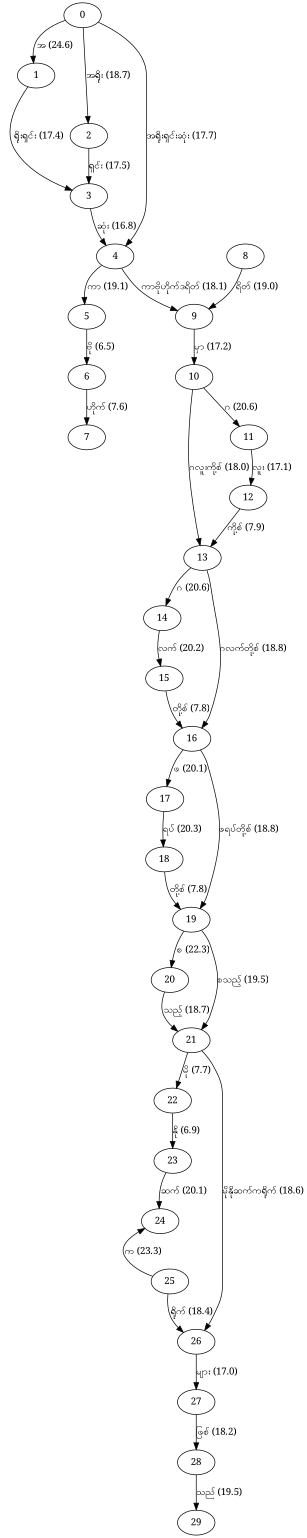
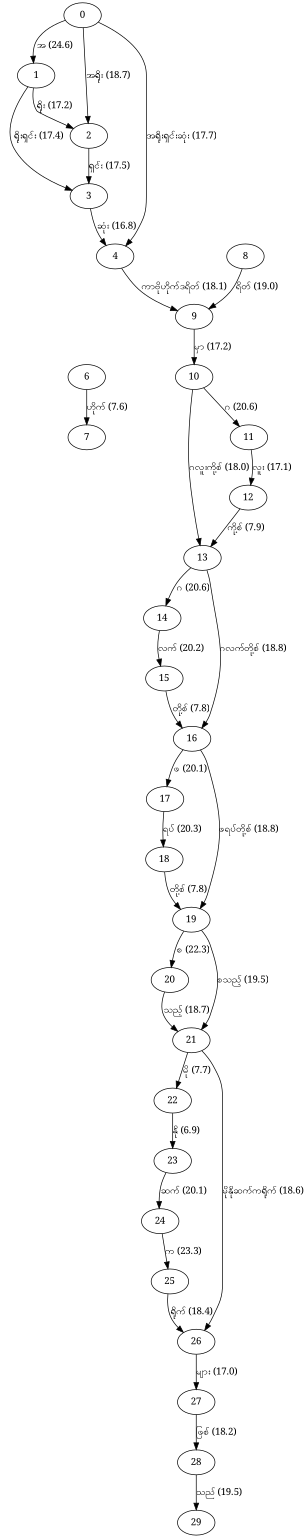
edge "1" -> "2": added, label "ရိုး (17.2)"
node "5": removed
edge "25" -> "24": reversed
